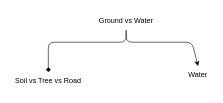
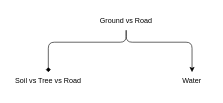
node "Ground vs Water": label "Ground vs Water" -> "Ground vs Road"
node "Water": moved (198, 75) -> (192, 81)
